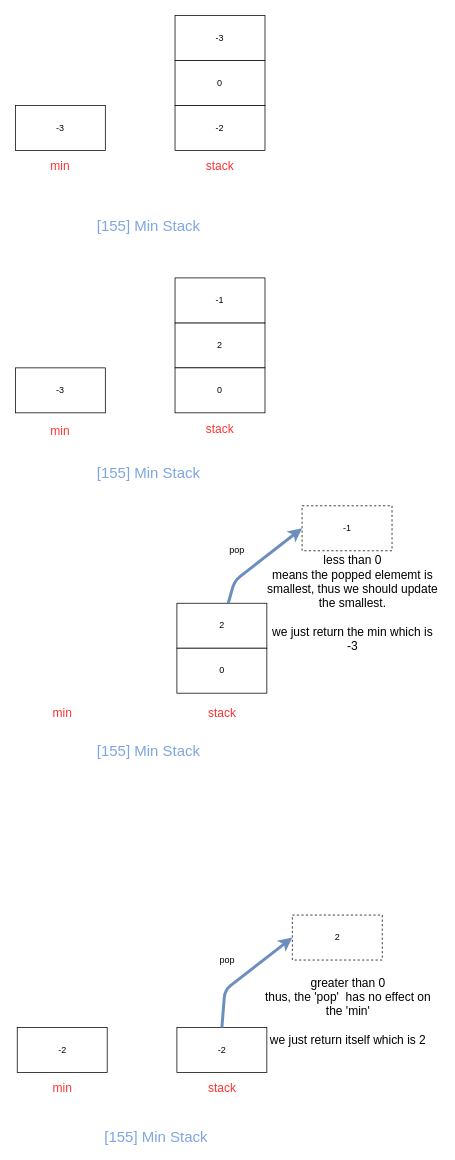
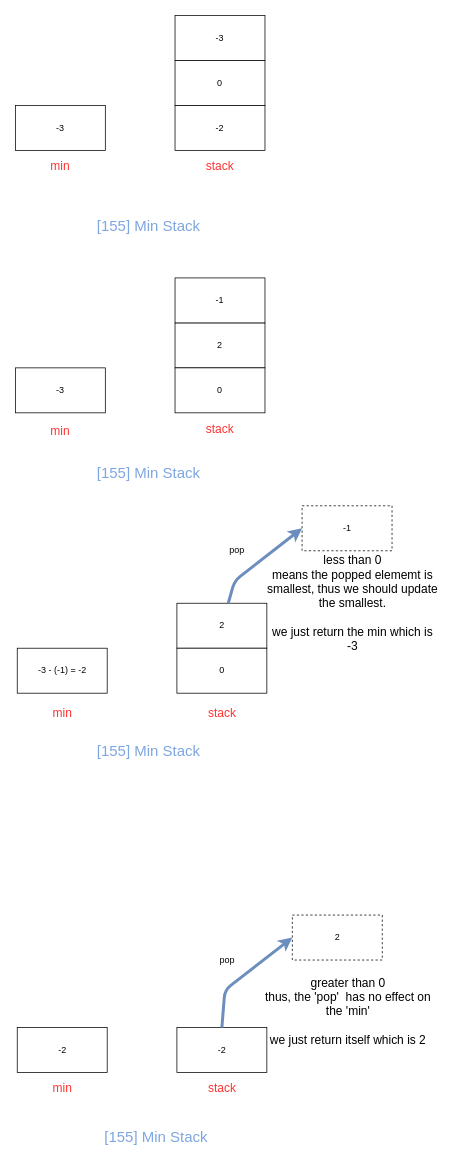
node "-3 - (-1) = -2": added
